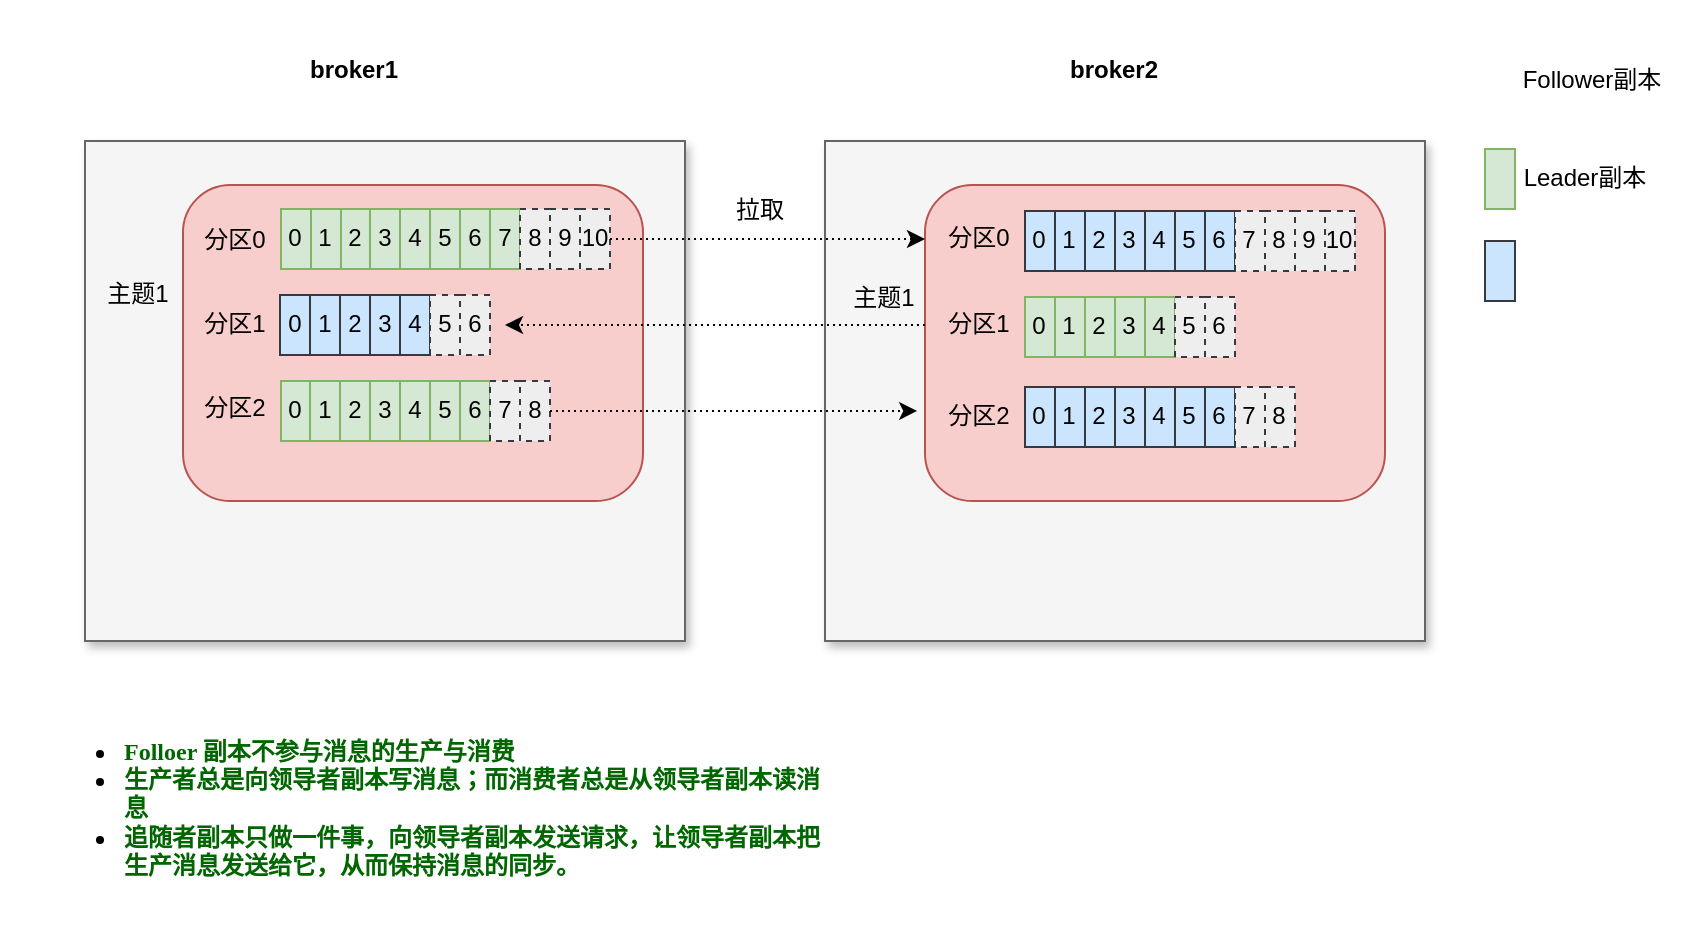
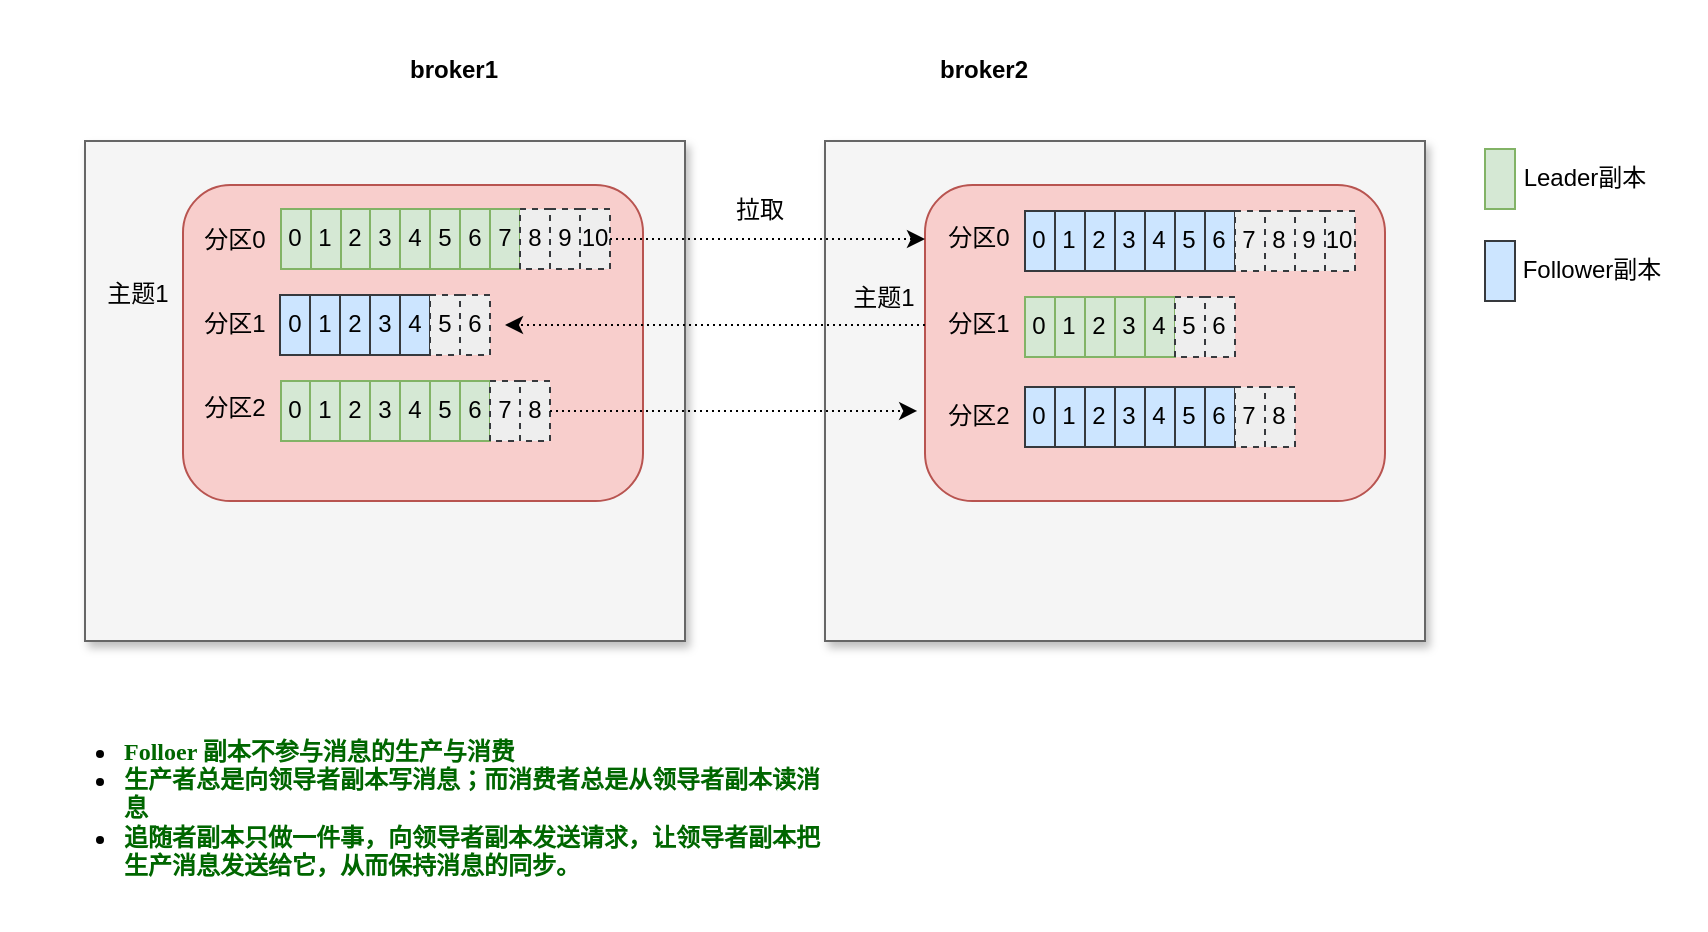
node "broker1": moved (355, 71) -> (455, 71)
node "broker2": moved (1115, 71) -> (985, 71)
node "Follower副本": moved (1593, 81) -> (1593, 271)
